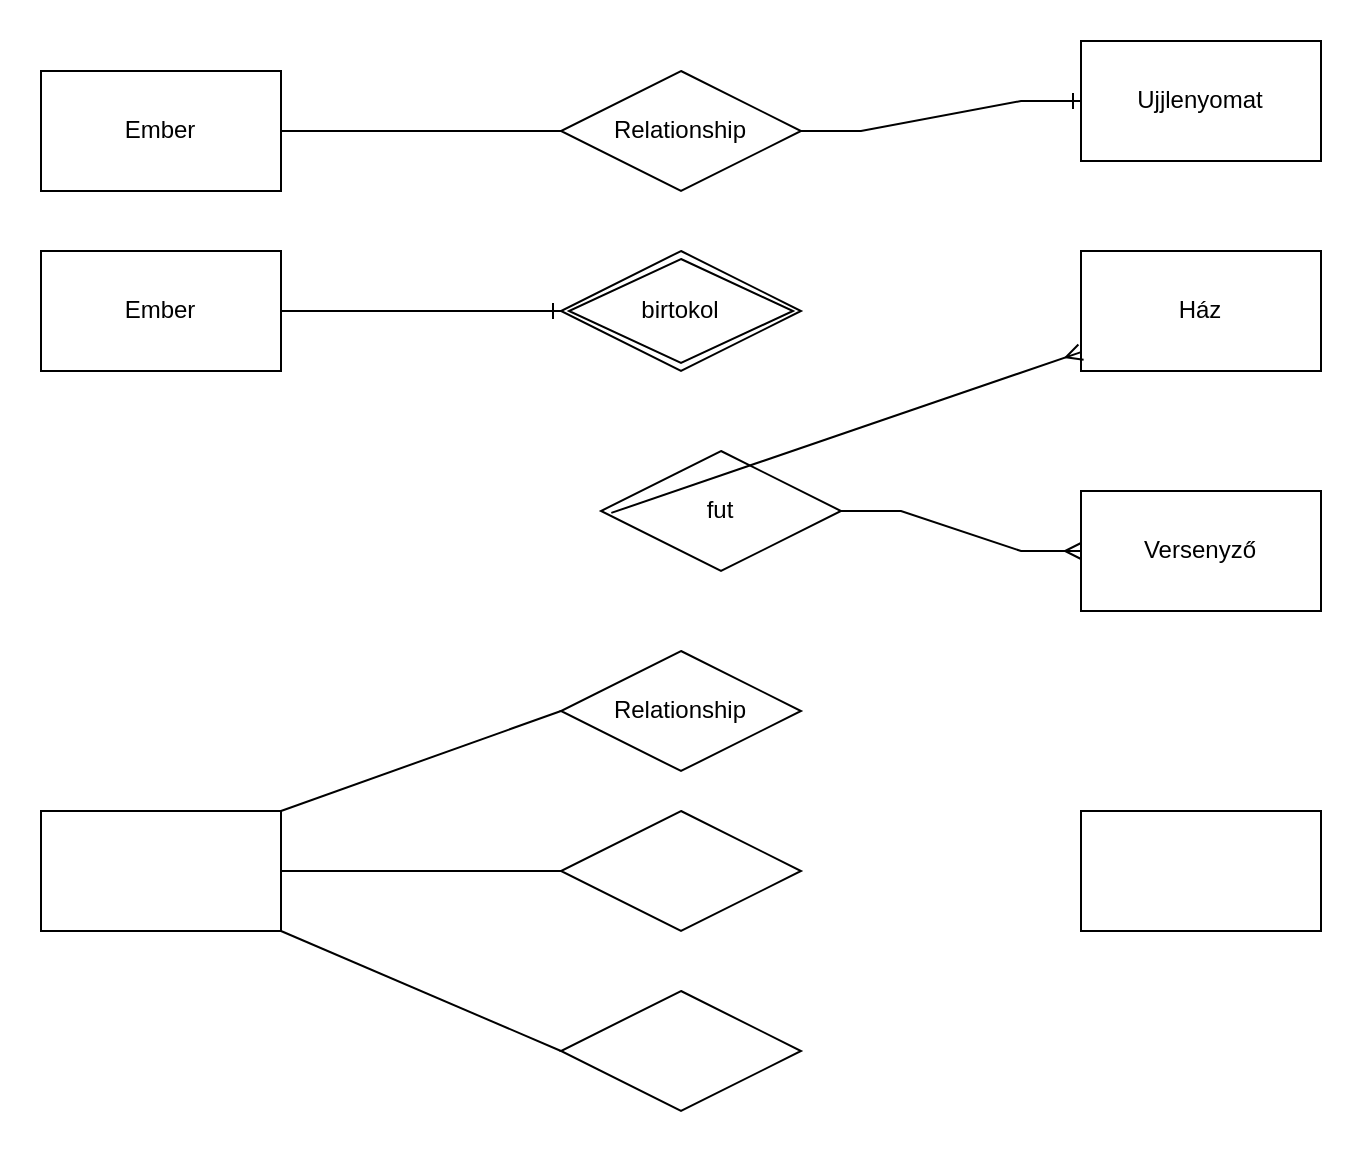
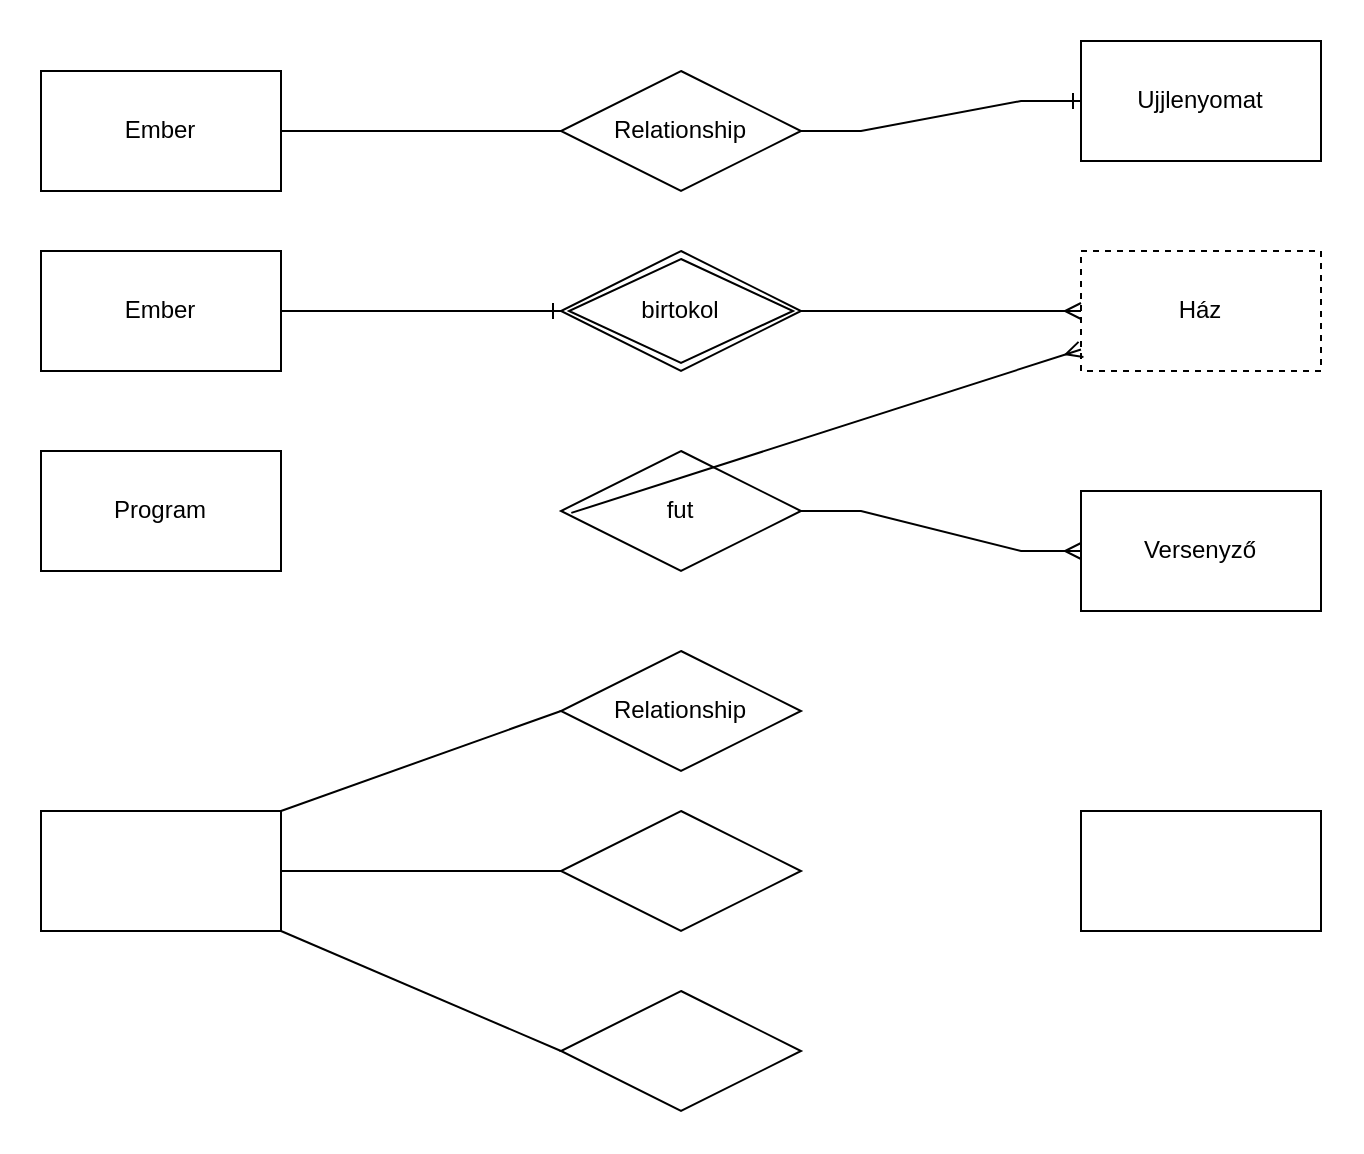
edge "birtokol" -> "Ház": added
node "Ház": style solid -> dashed
node "Program": added
node "fut": moved (721, 511) -> (681, 511)
